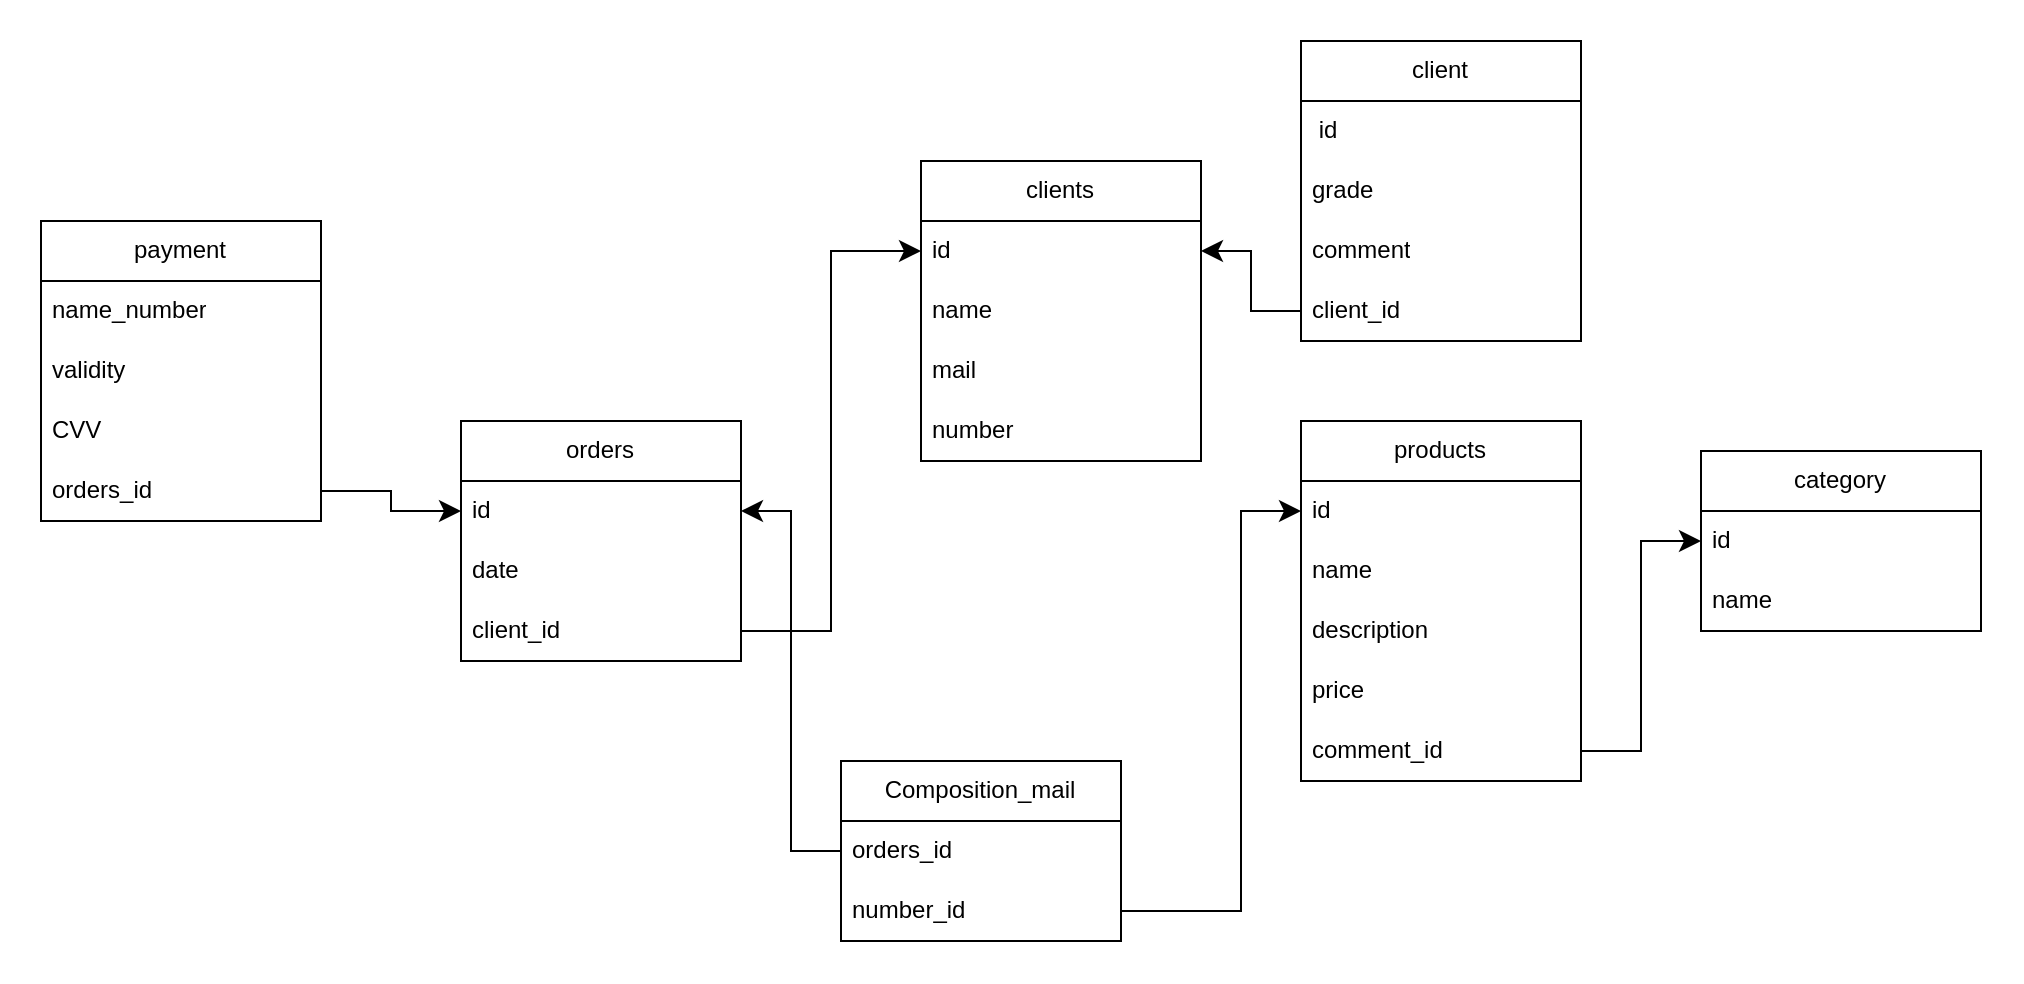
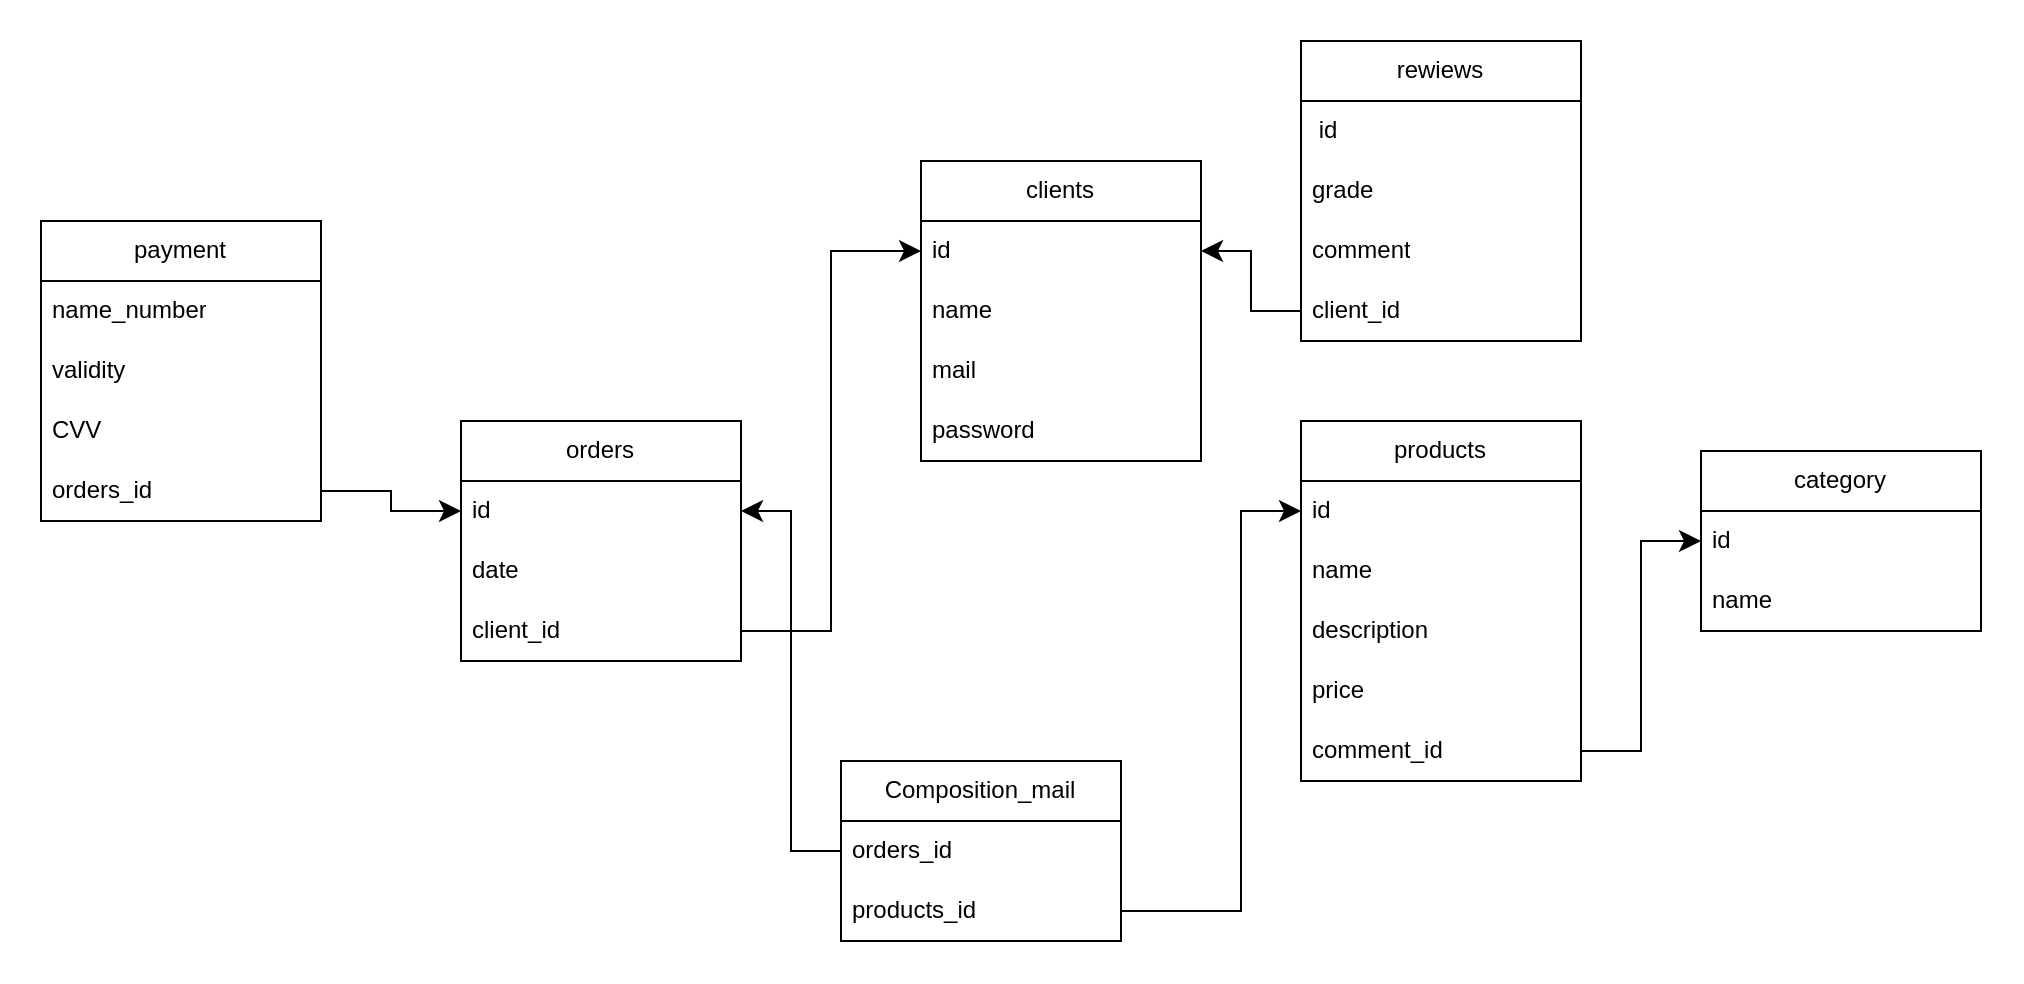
node "client": label "client" -> "rewiews"
node "number": label "number" -> "password"
node "number_id": label "number_id" -> "products_id"
